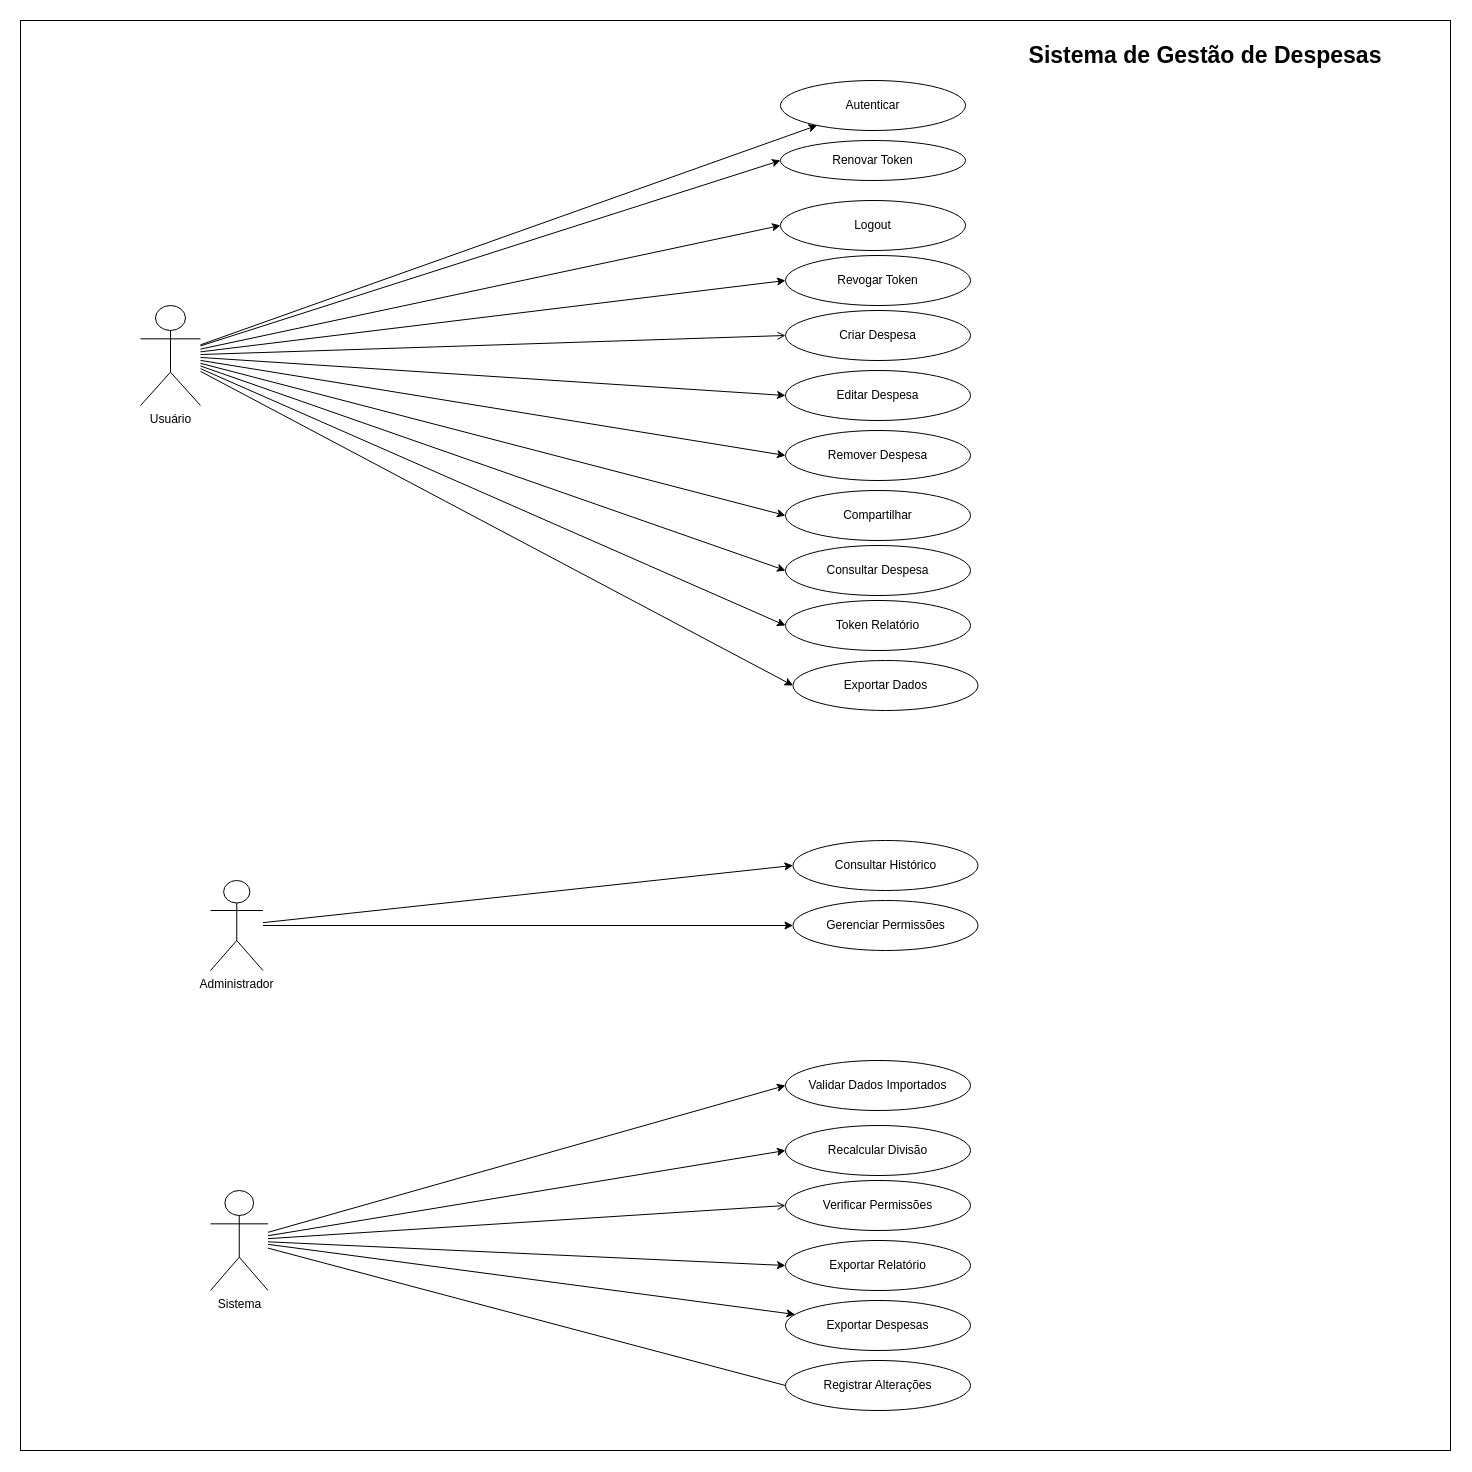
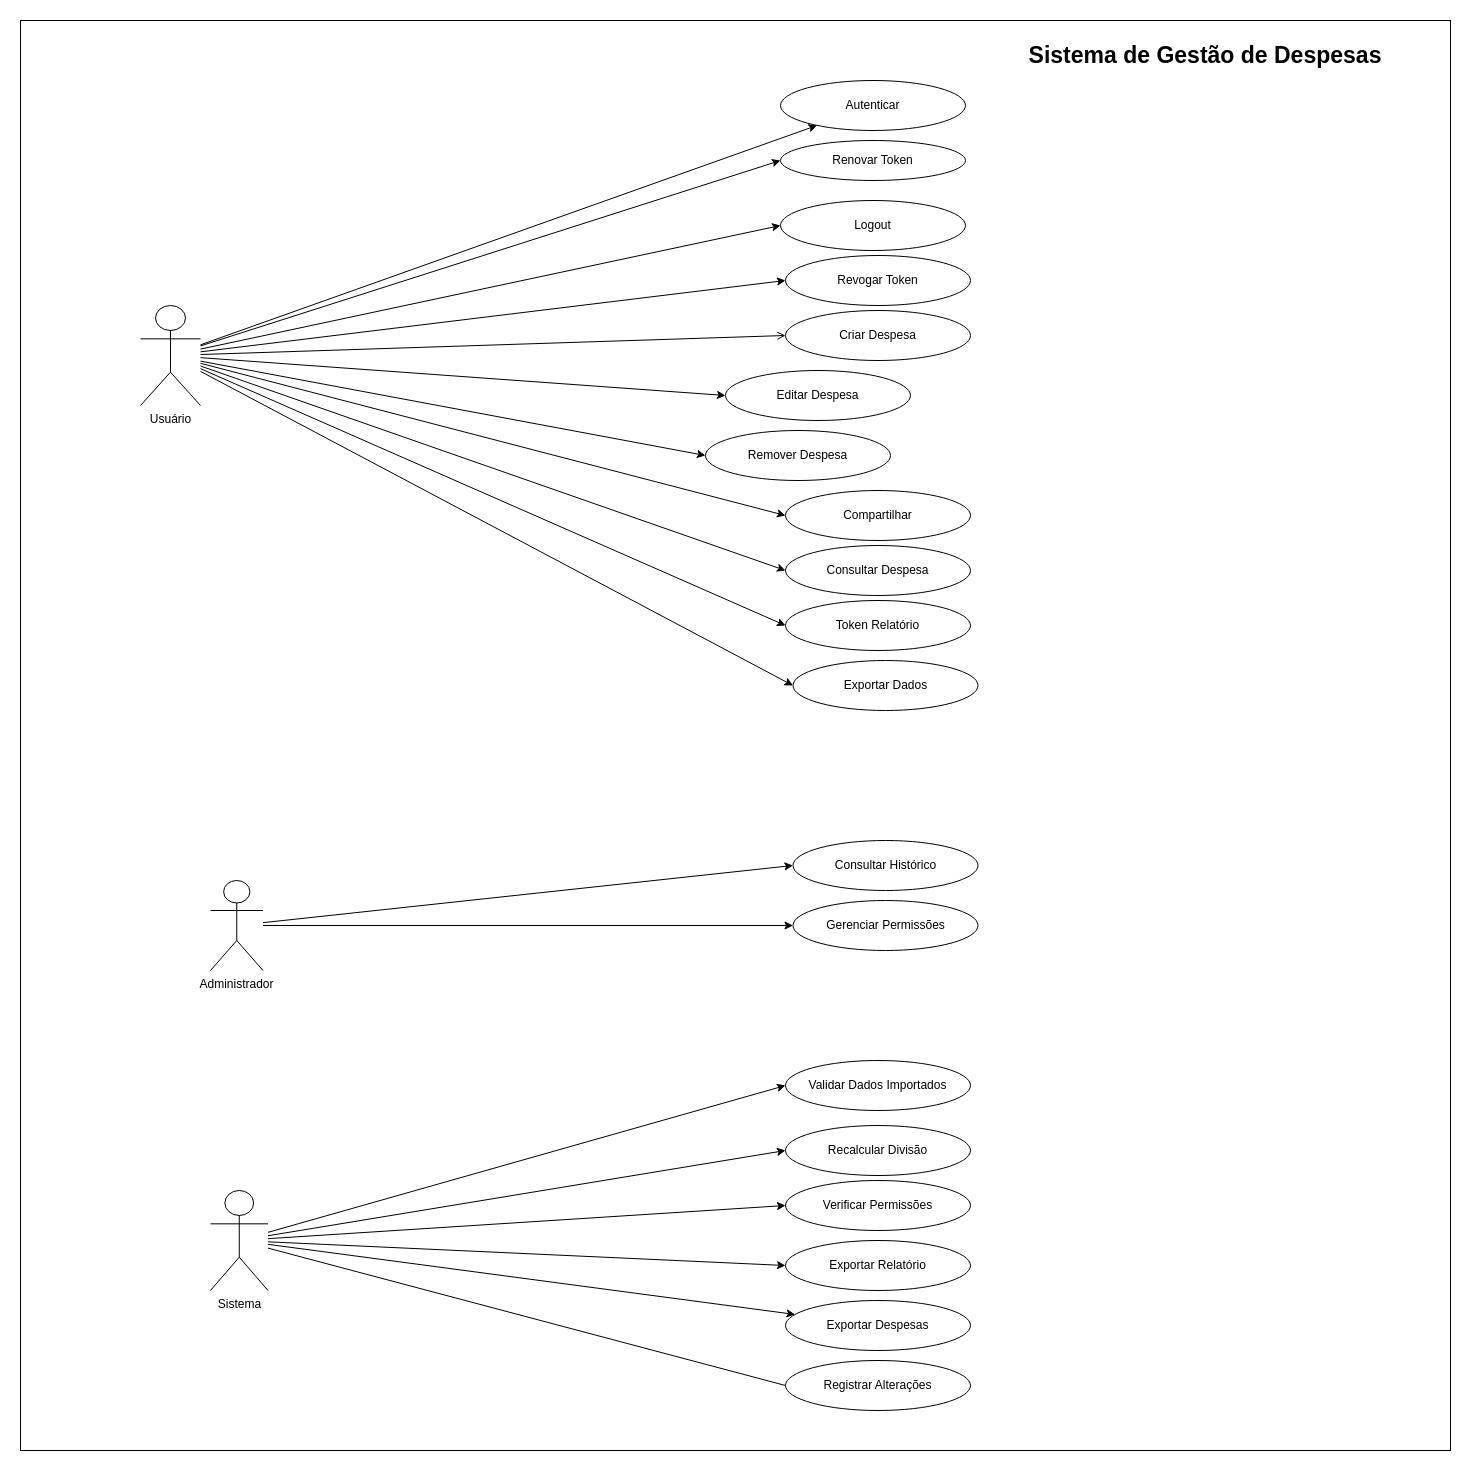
node "Editar Despesa": moved (878, 396) -> (818, 396)
node "Remover Despesa": moved (878, 456) -> (798, 456)
edge "Sistema" -> "Verificar Permissões": arrowhead open -> classic
